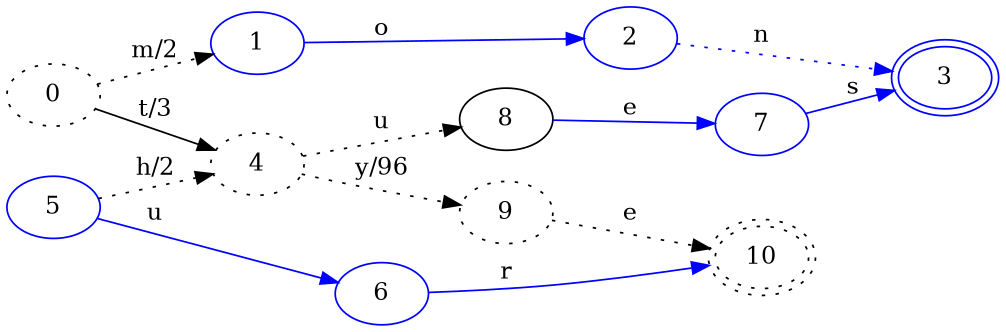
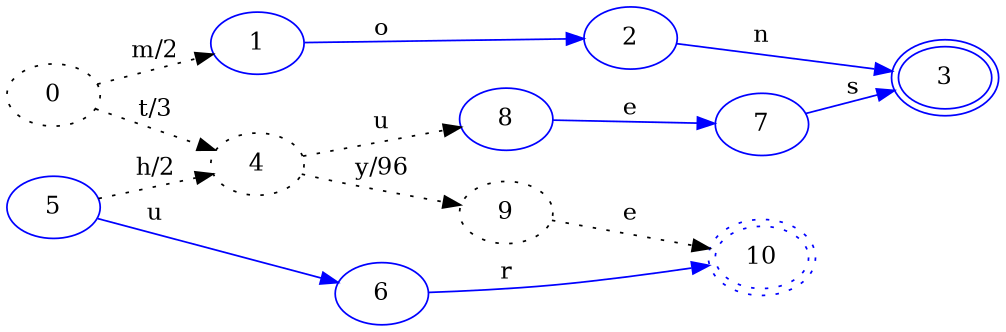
edge "2" -> "3": style dotted -> solid
node "8": color black -> blue
edge "0" -> "4": style solid -> dotted
node "10": color black -> blue
